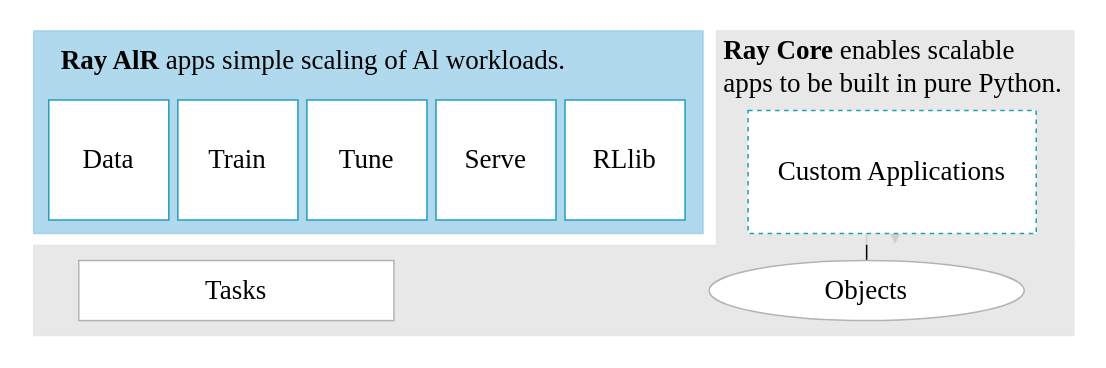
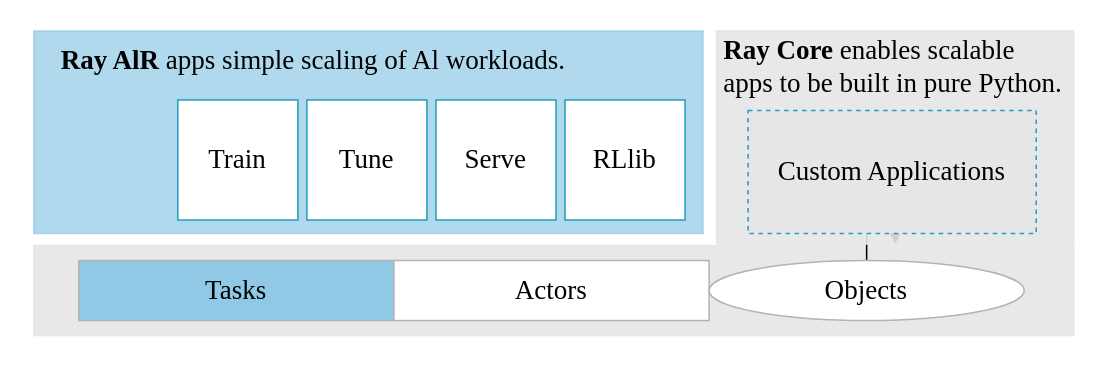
node "Data": removed
node "Custom Applications": fillcolor #ffffff -> #e6e6e6
node "Tasks": fillcolor #ffffff -> #90c9e6
node "Actors": added
